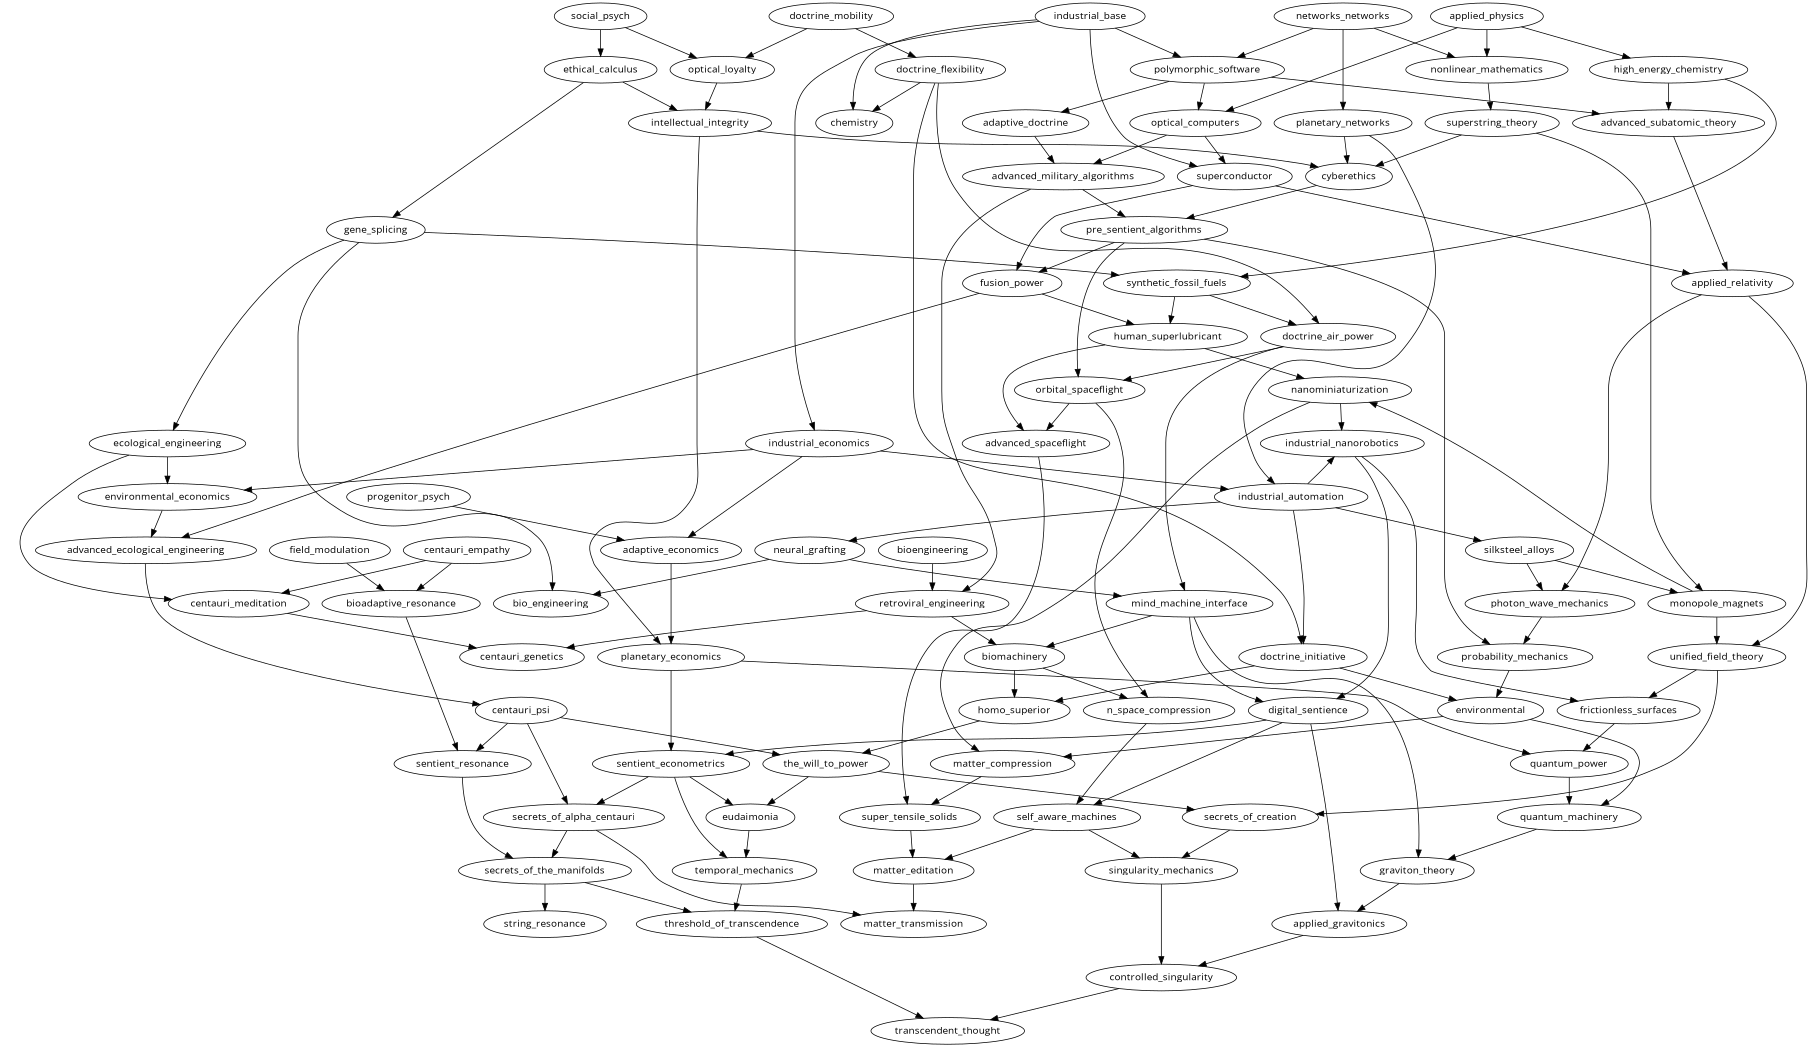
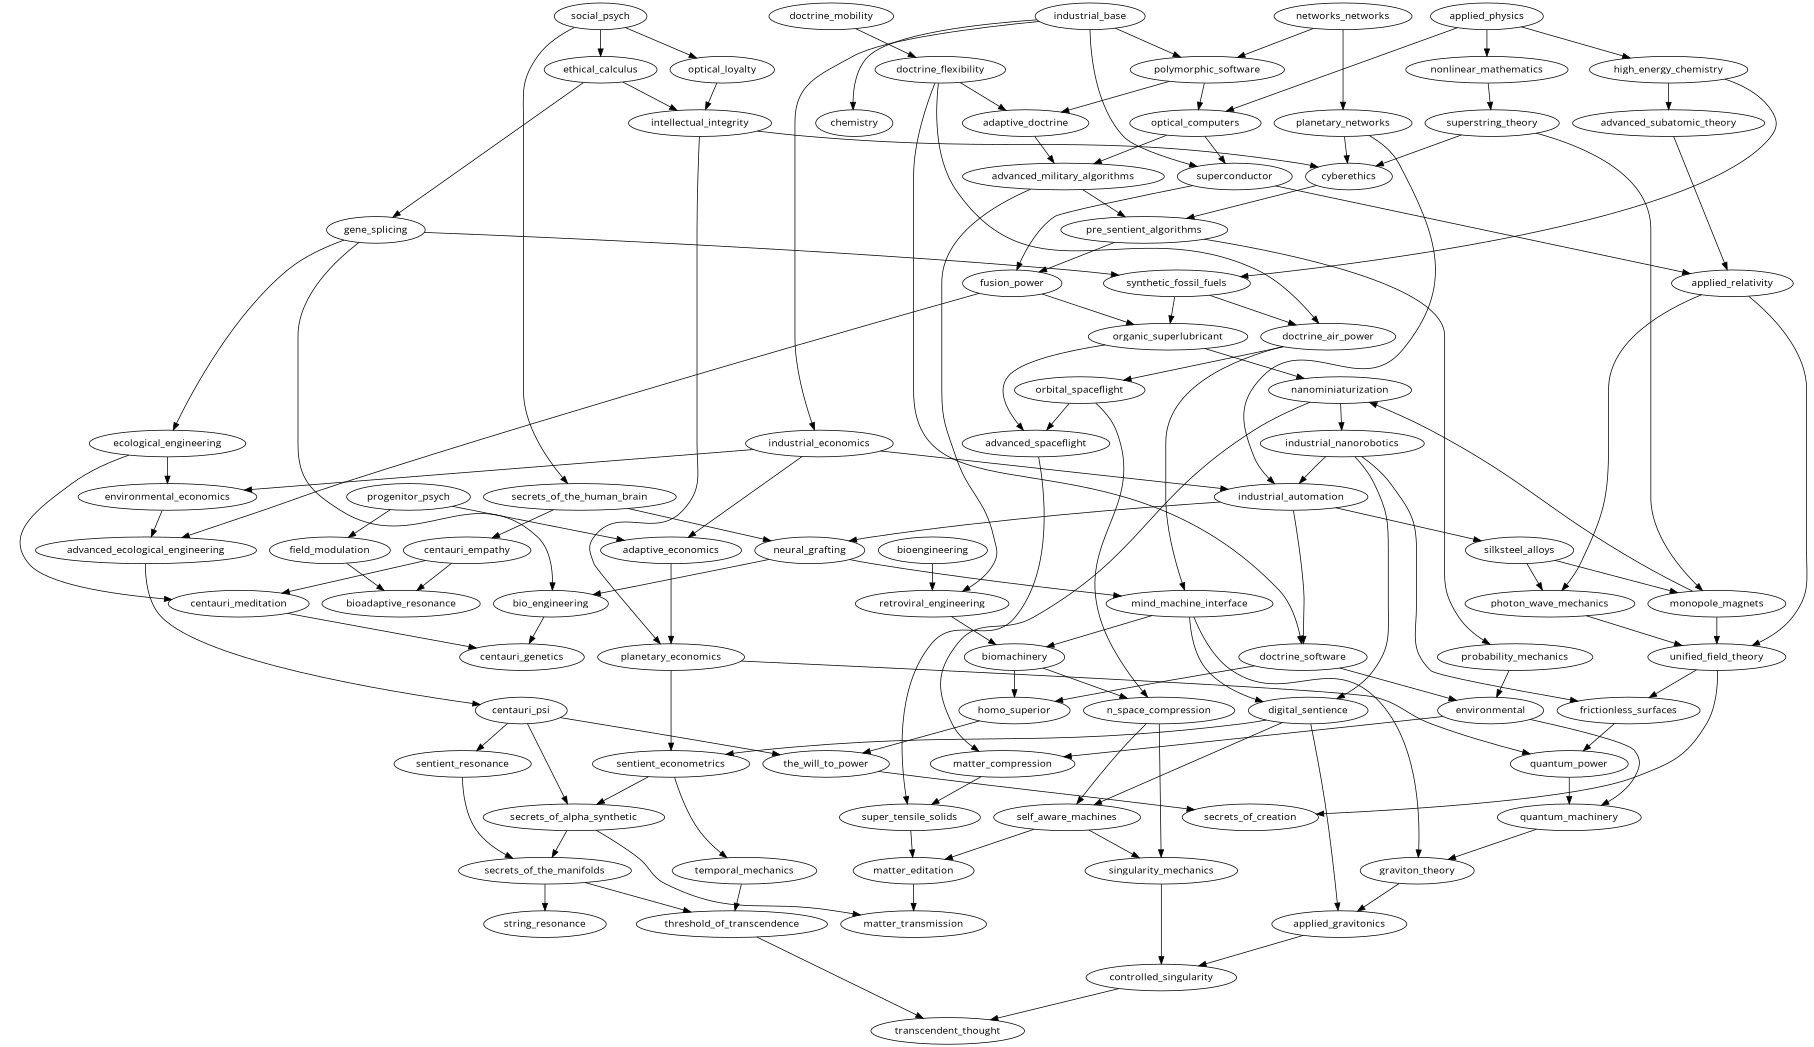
edge "networks_networks" -> "nonlinear_mathematics": removed
edge "doctrine_mobility" -> "optical_loyalty": removed
edge "doctrine_flexibility" -> "chemistry": now "doctrine_flexibility" -> "adaptive_doctrine"
edge "polymorphic_software" -> "advanced_subatomic_theory": removed
edge "pre_sentient_algorithms" -> "orbital_spaceflight": removed
node "human_superlubricant": label "human_superlubricant" -> "organic_superlubricant"
edge "industrial_automation" -> "industrial_nanorobotics": reversed
node "secrets_of_the_human_brain": added
edge "progenitor_psych" -> "field_modulation": added
edge "retroviral_engineering" -> "centauri_genetics": now "bio_engineering" -> "centauri_genetics"
edge "photon_wave_mechanics" -> "probability_mechanics": now "photon_wave_mechanics" -> "unified_field_theory"
node "doctrine_initiative": label "doctrine_initiative" -> "doctrine_software"
edge "bioadaptive_resonance" -> "sentient_resonance": removed
node "secrets_of_alpha_centauri": label "secrets_of_alpha_centauri" -> "secrets_of_alpha_synthetic"
node "eudaimonia": removed
edge "secrets_of_creation" -> "singularity_mechanics": now "n_space_compression" -> "singularity_mechanics"
